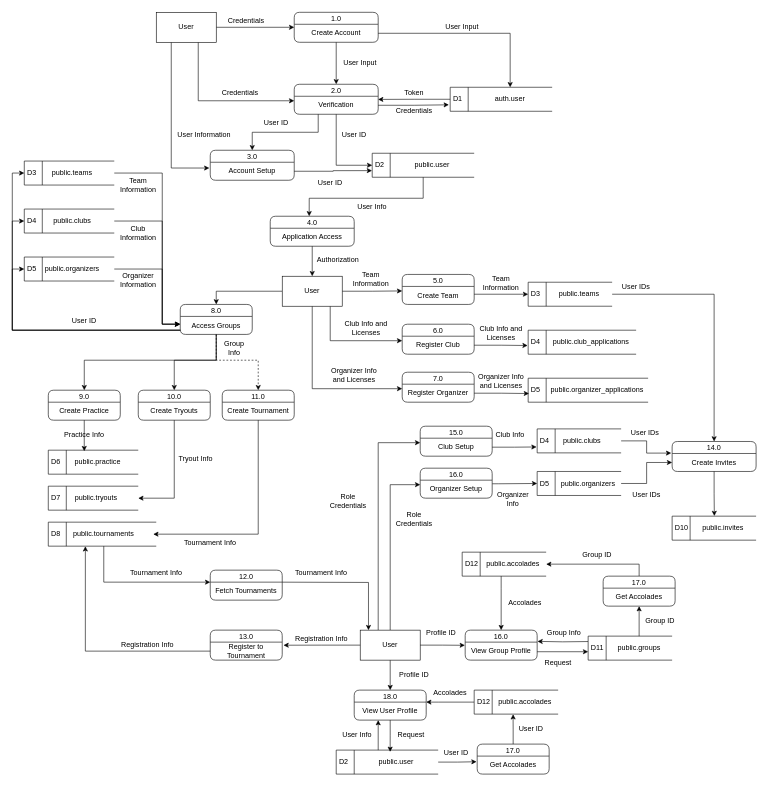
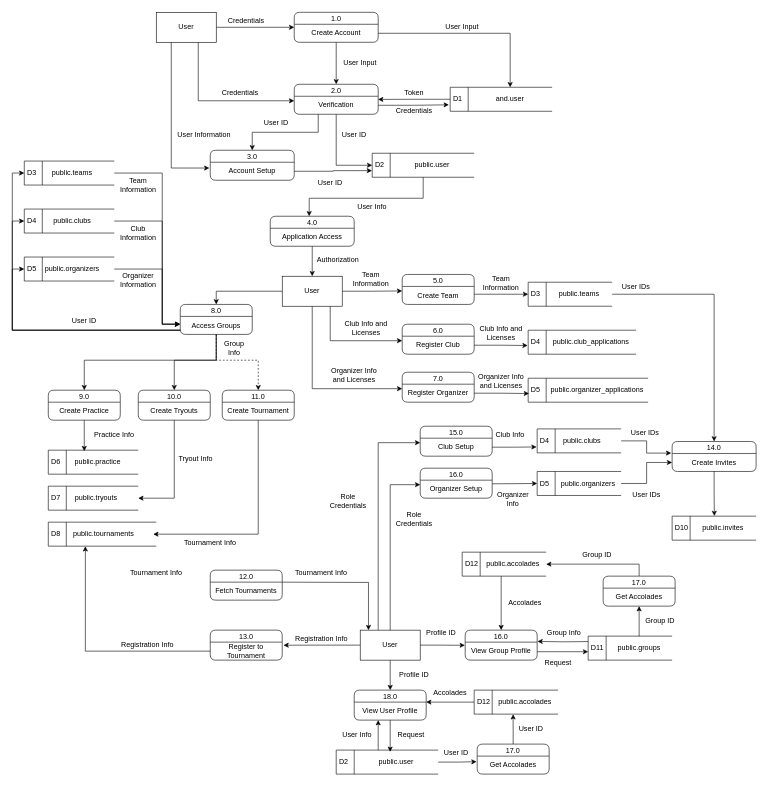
node "auth.user": label "auth.user" -> "and.user"
node "Practice Info": moved (84, 435) -> (114, 435)
edge "public.tournaments" -> "12.0": removed
